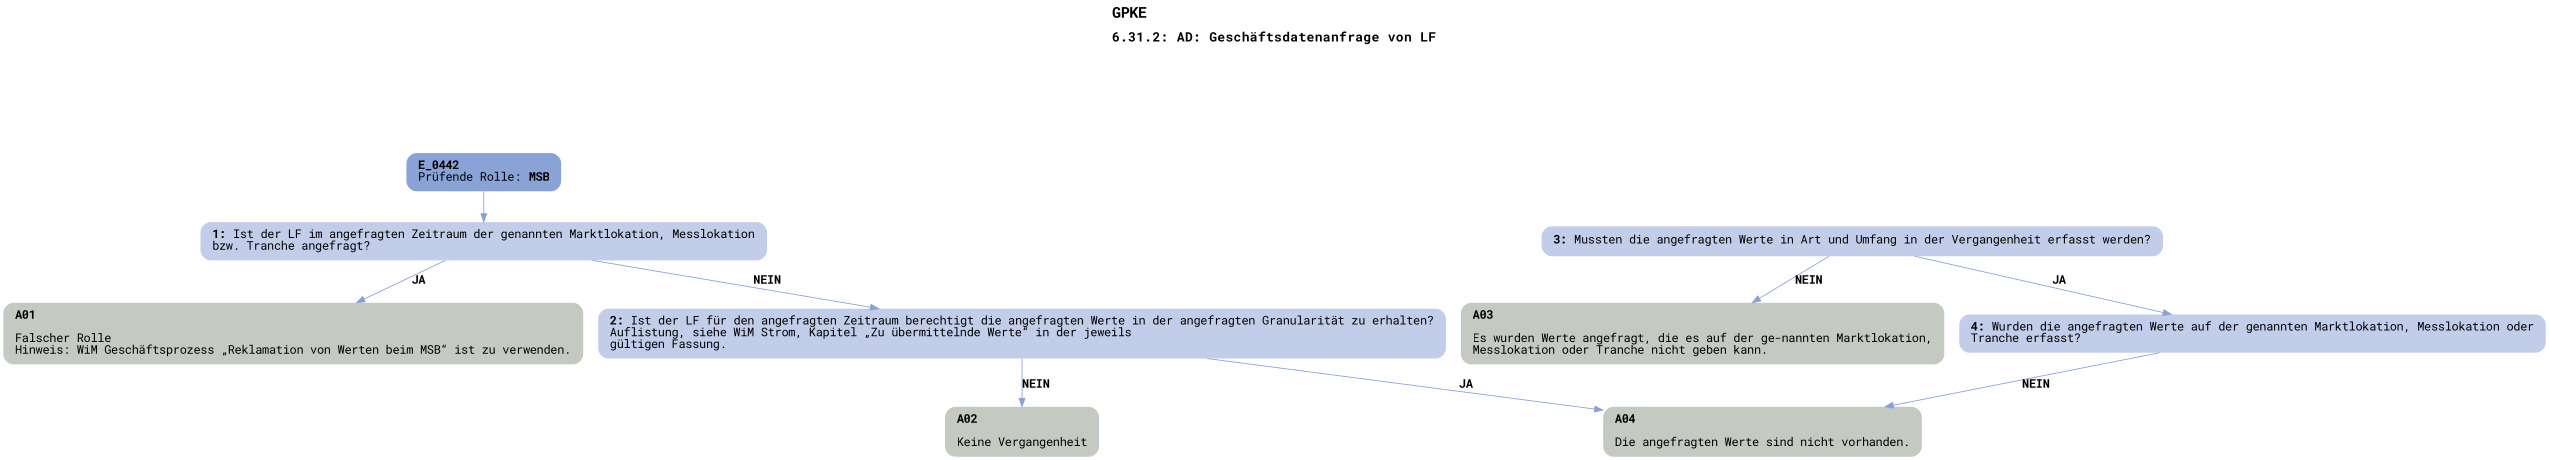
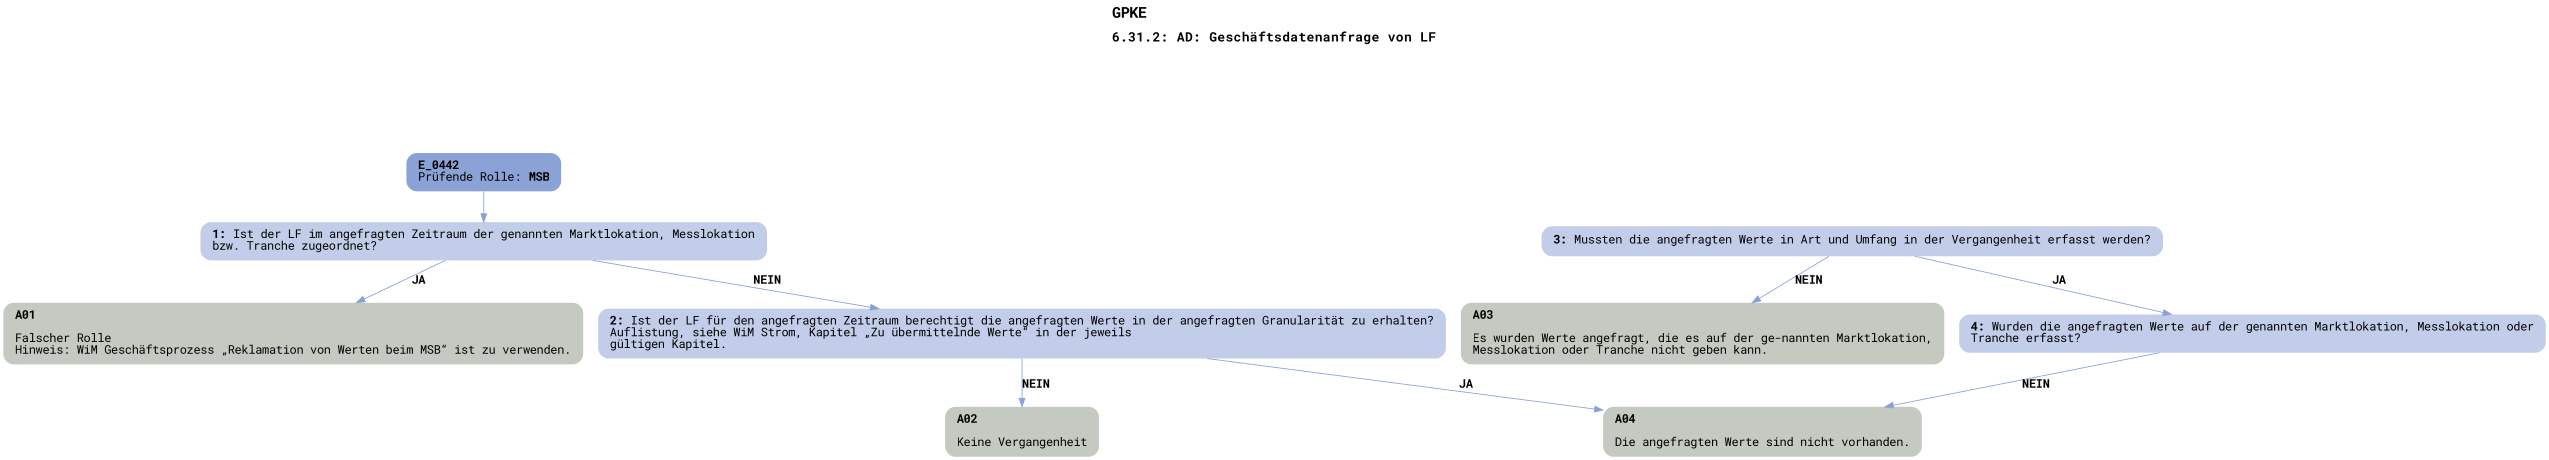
node "1:": text "bzw. Tranche angefragt?" -> "bzw. Tranche zugeordnet?"
node "2:": text "gültigen Fassung." -> "gültigen Kapitel."
